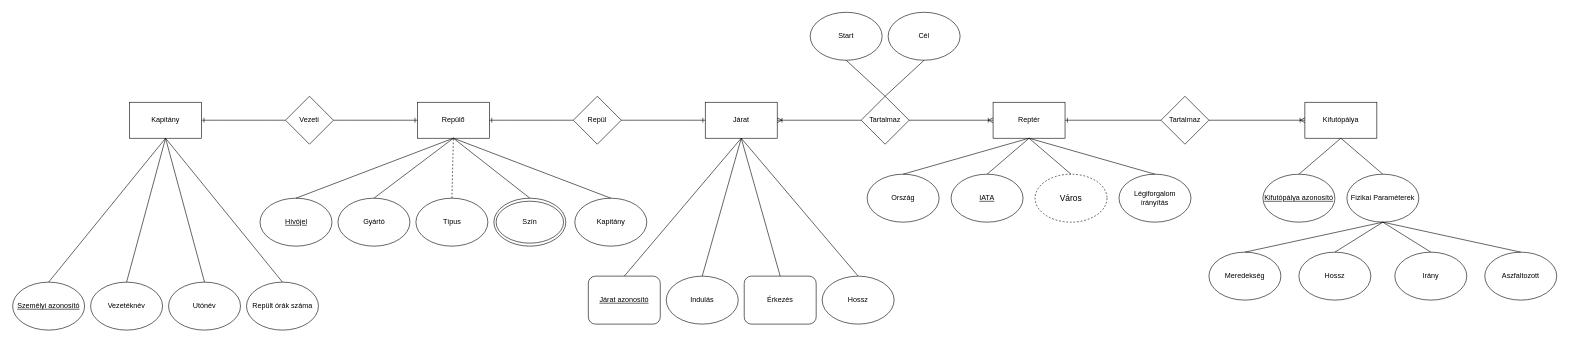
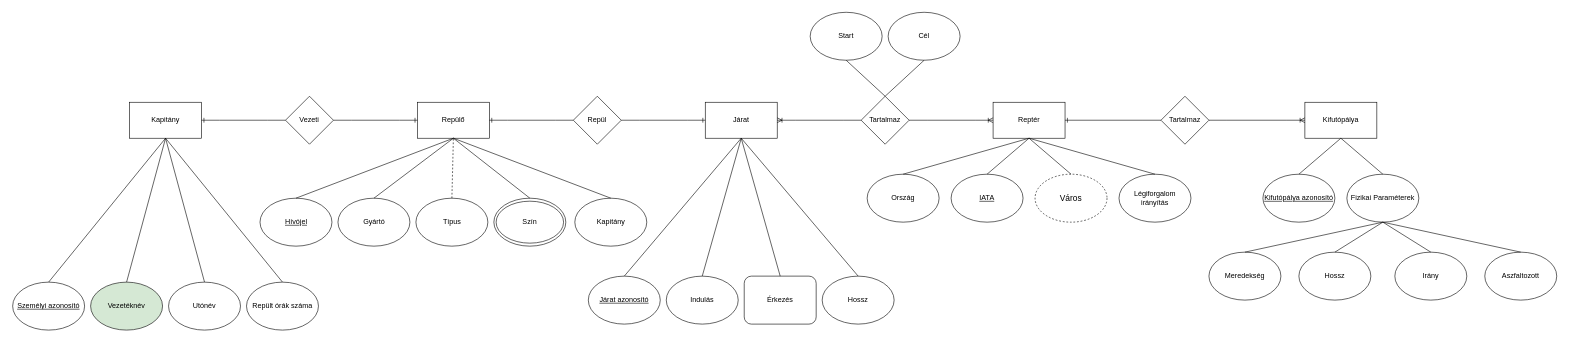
node "Járat azonosító": shape rounded rectangle -> ellipse
node "Vezetéknév": fillcolor #ffffff -> #d5e8d4
